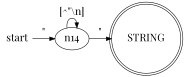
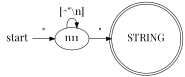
node "n14": label "n14" -> "n11"
